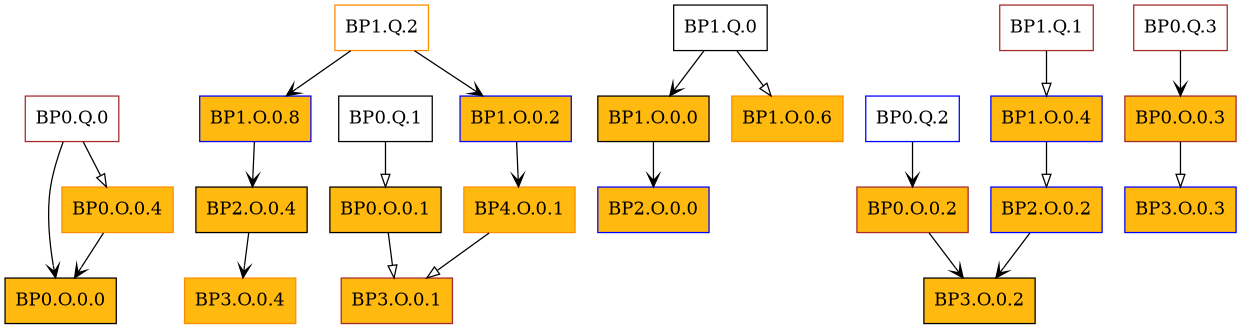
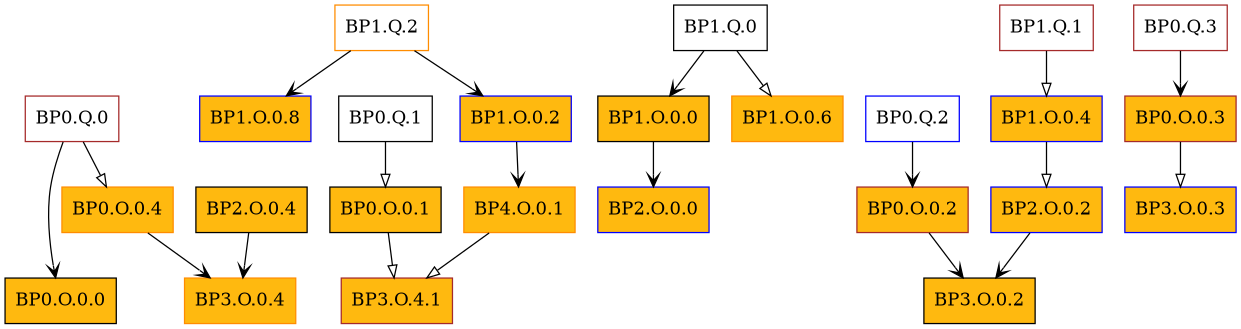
edge "BP1.O.0.8" -> "BP2.O.0.4": removed
edge "BP0.O.0.4" -> "BP0.O.0.0": now "BP0.O.0.4" -> "BP3.O.0.4"
node "BP3.O.0.1": label "BP3.O.0.1" -> "BP3.O.4.1"
